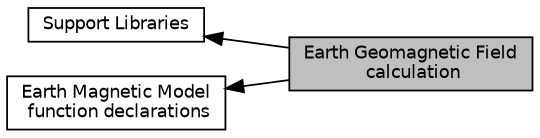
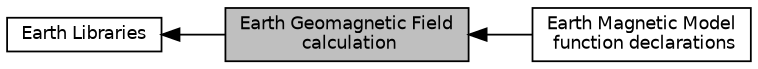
node "Support Libraries": label "Support Libraries" -> "Earth Libraries"
edge "Earth Geomagnetic Field calculation" -> "Earth Magnetic Model function declarations": reversed
